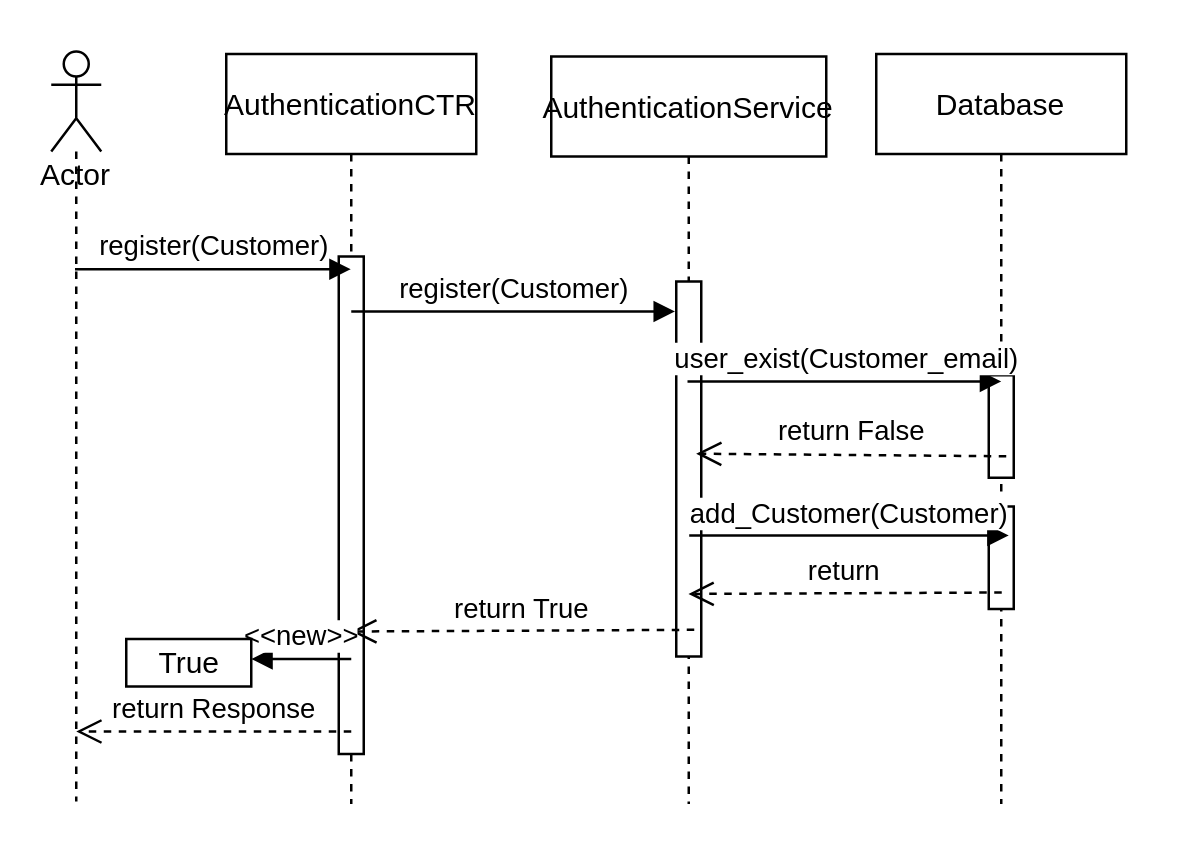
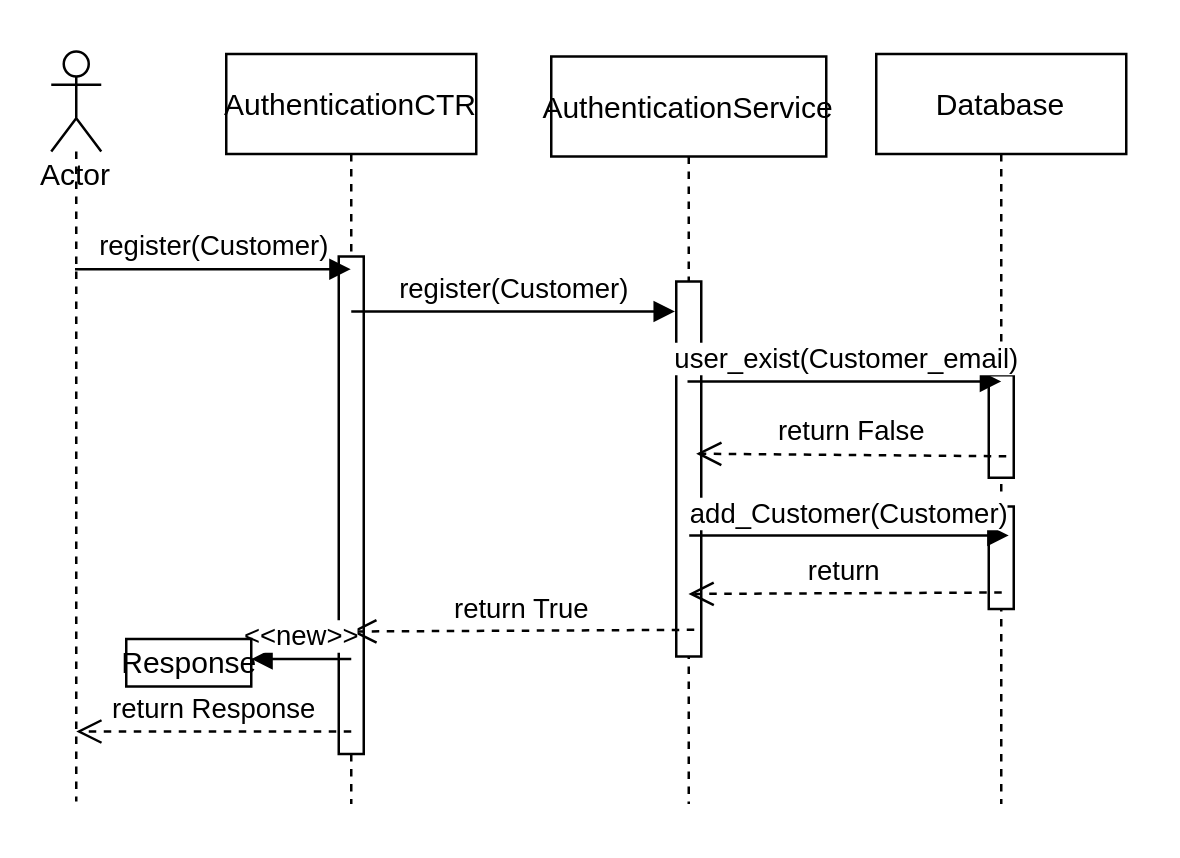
node "True": label "True" -> "Response"
